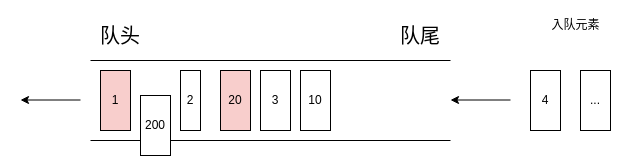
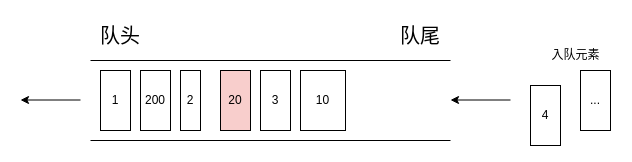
node "入队元素": moved (576, 26) -> (576, 56)
node "1": fillcolor #f8cecc -> #ffffff
node "10": size 30x60 -> 45x60
node "4": moved (546, 101) -> (546, 116)
node "200": moved (156, 126) -> (156, 101)
